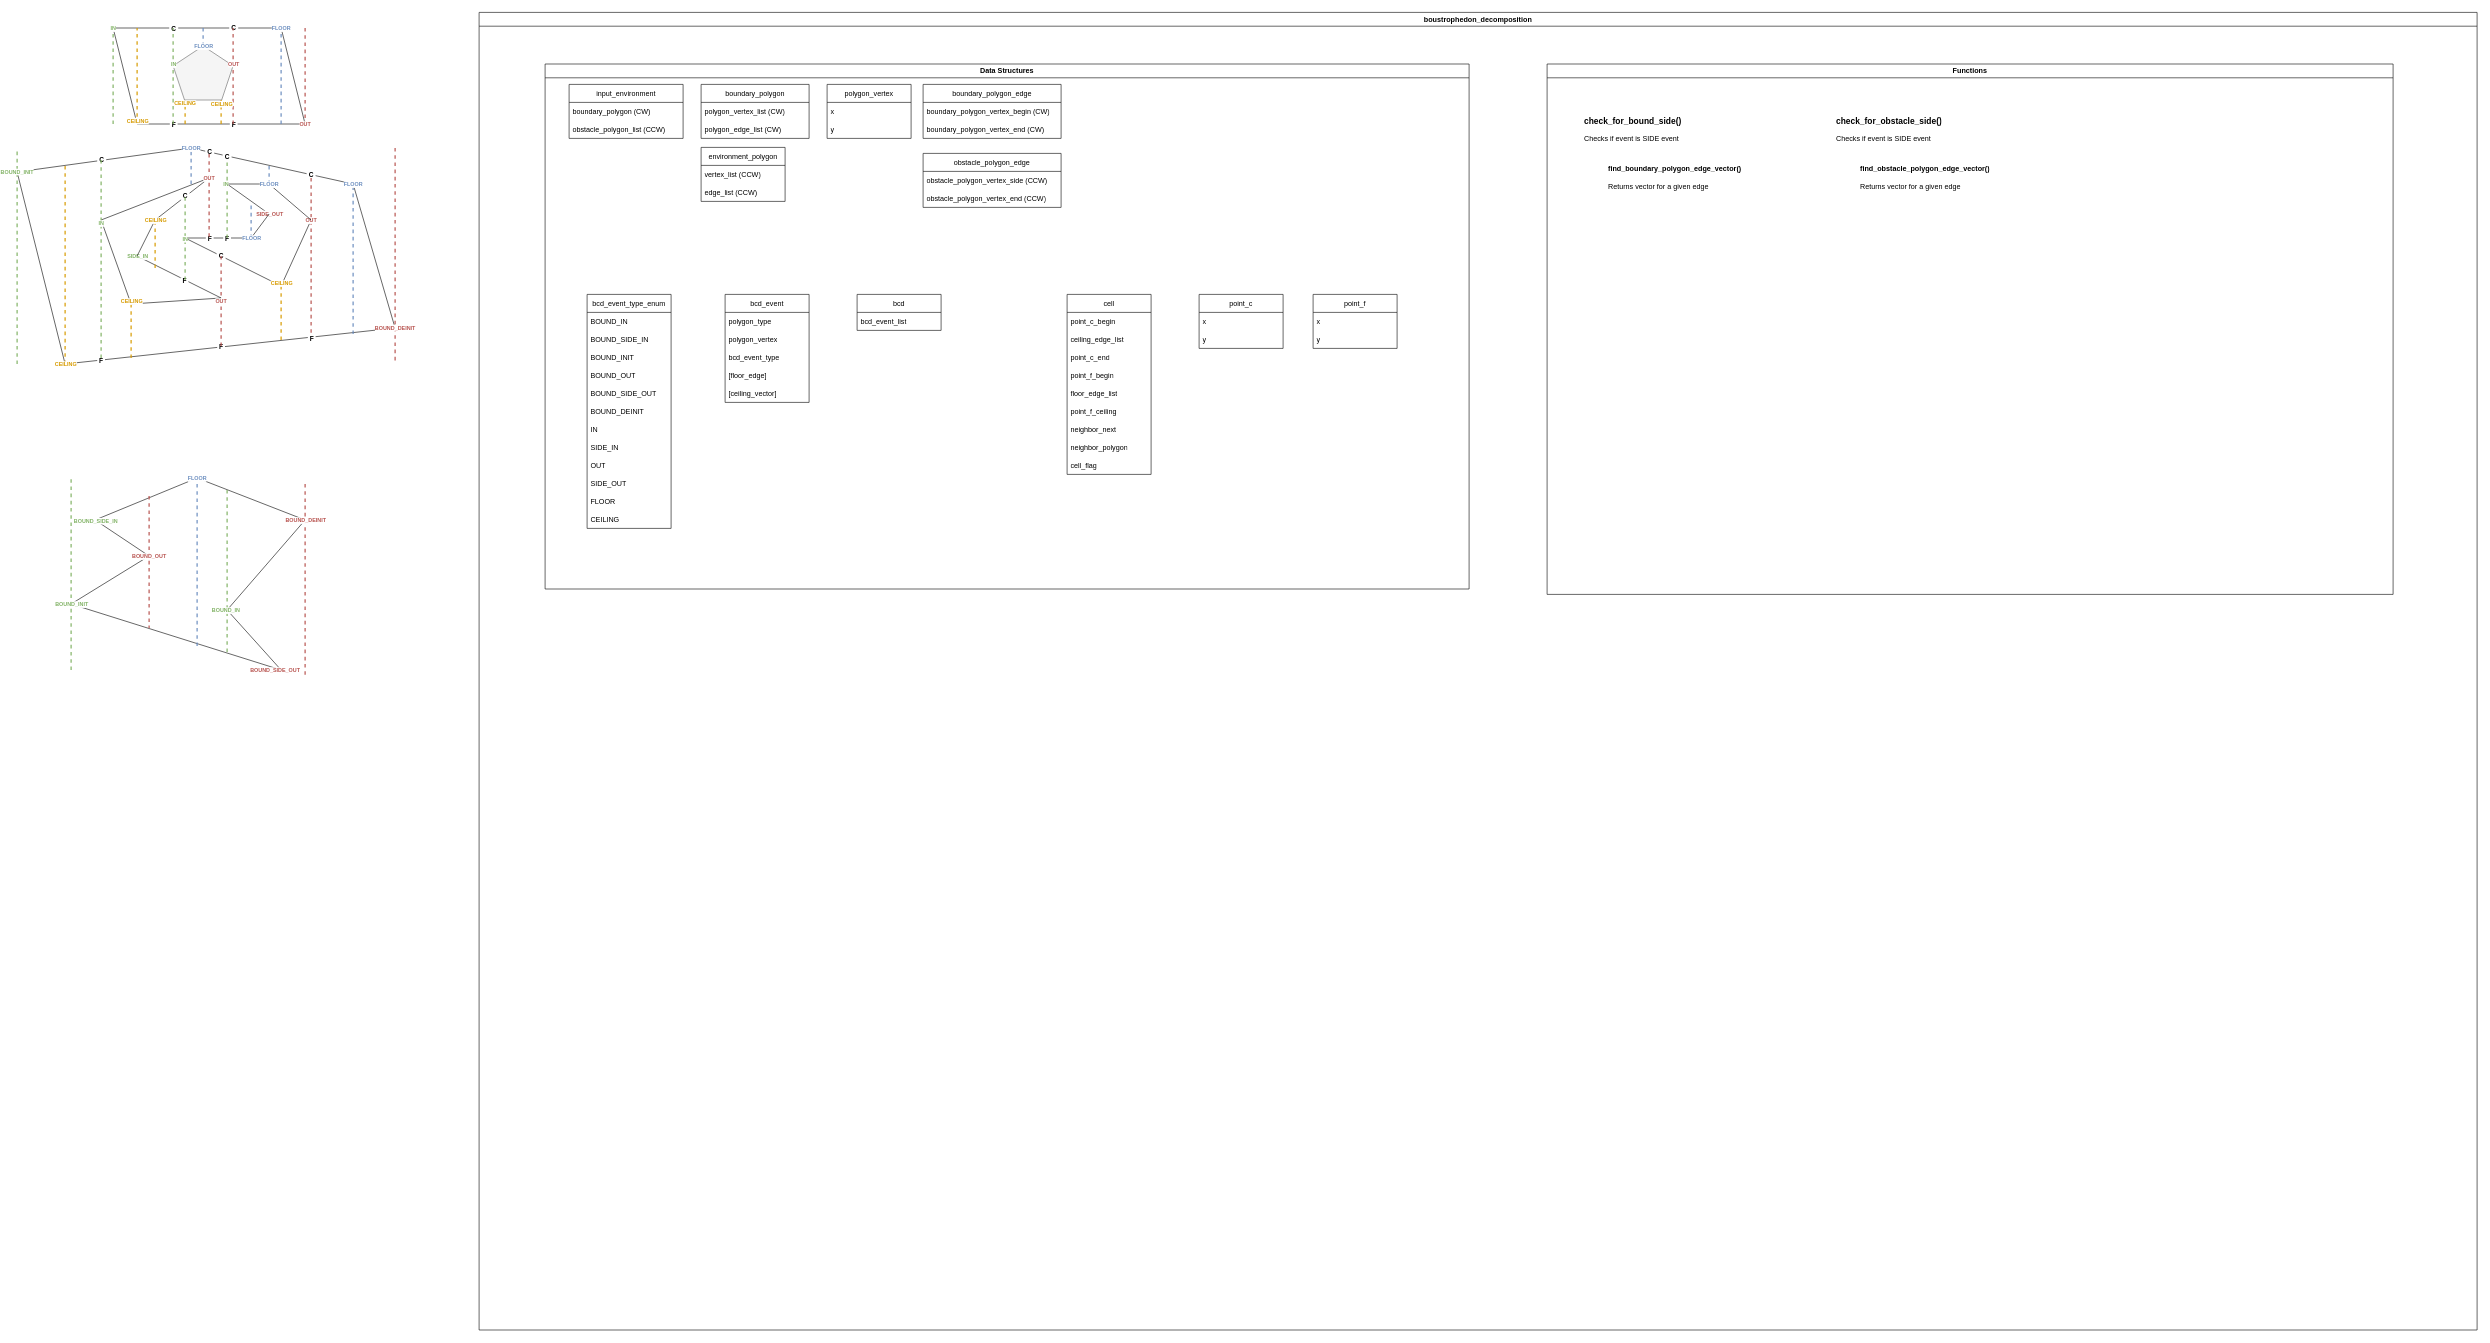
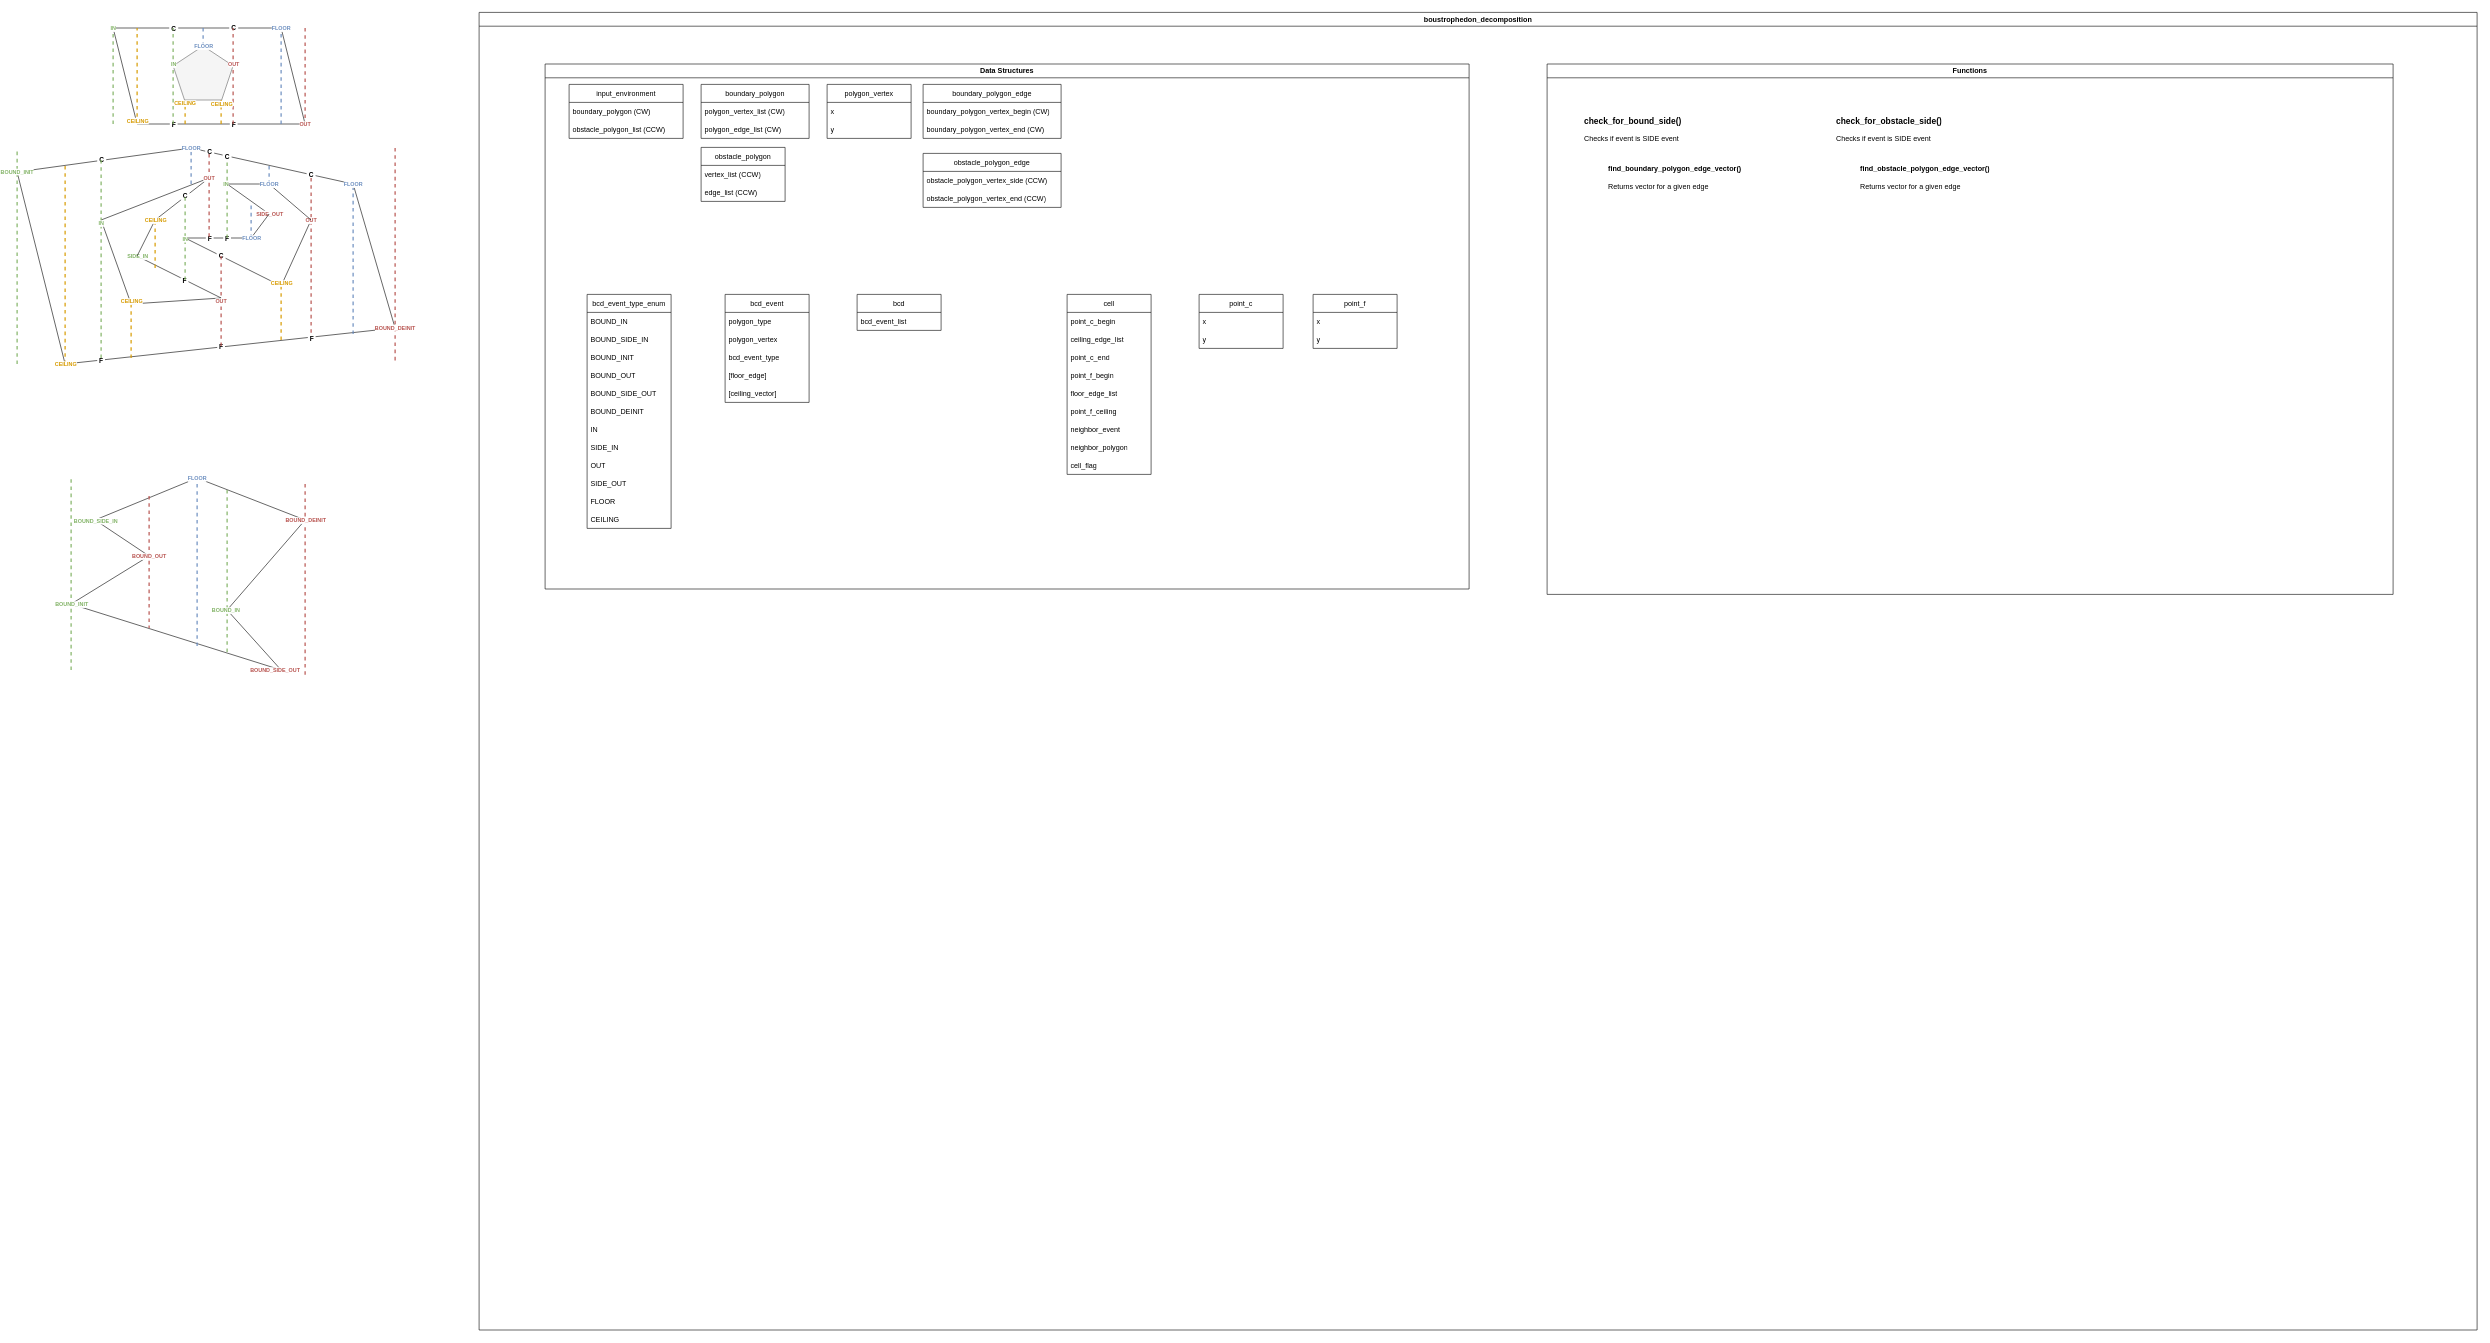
node "environment_polygon": label "environment_polygon" -> "obstacle_polygon"
node "neighbor_next": label "neighbor_next" -> "neighbor_event"
